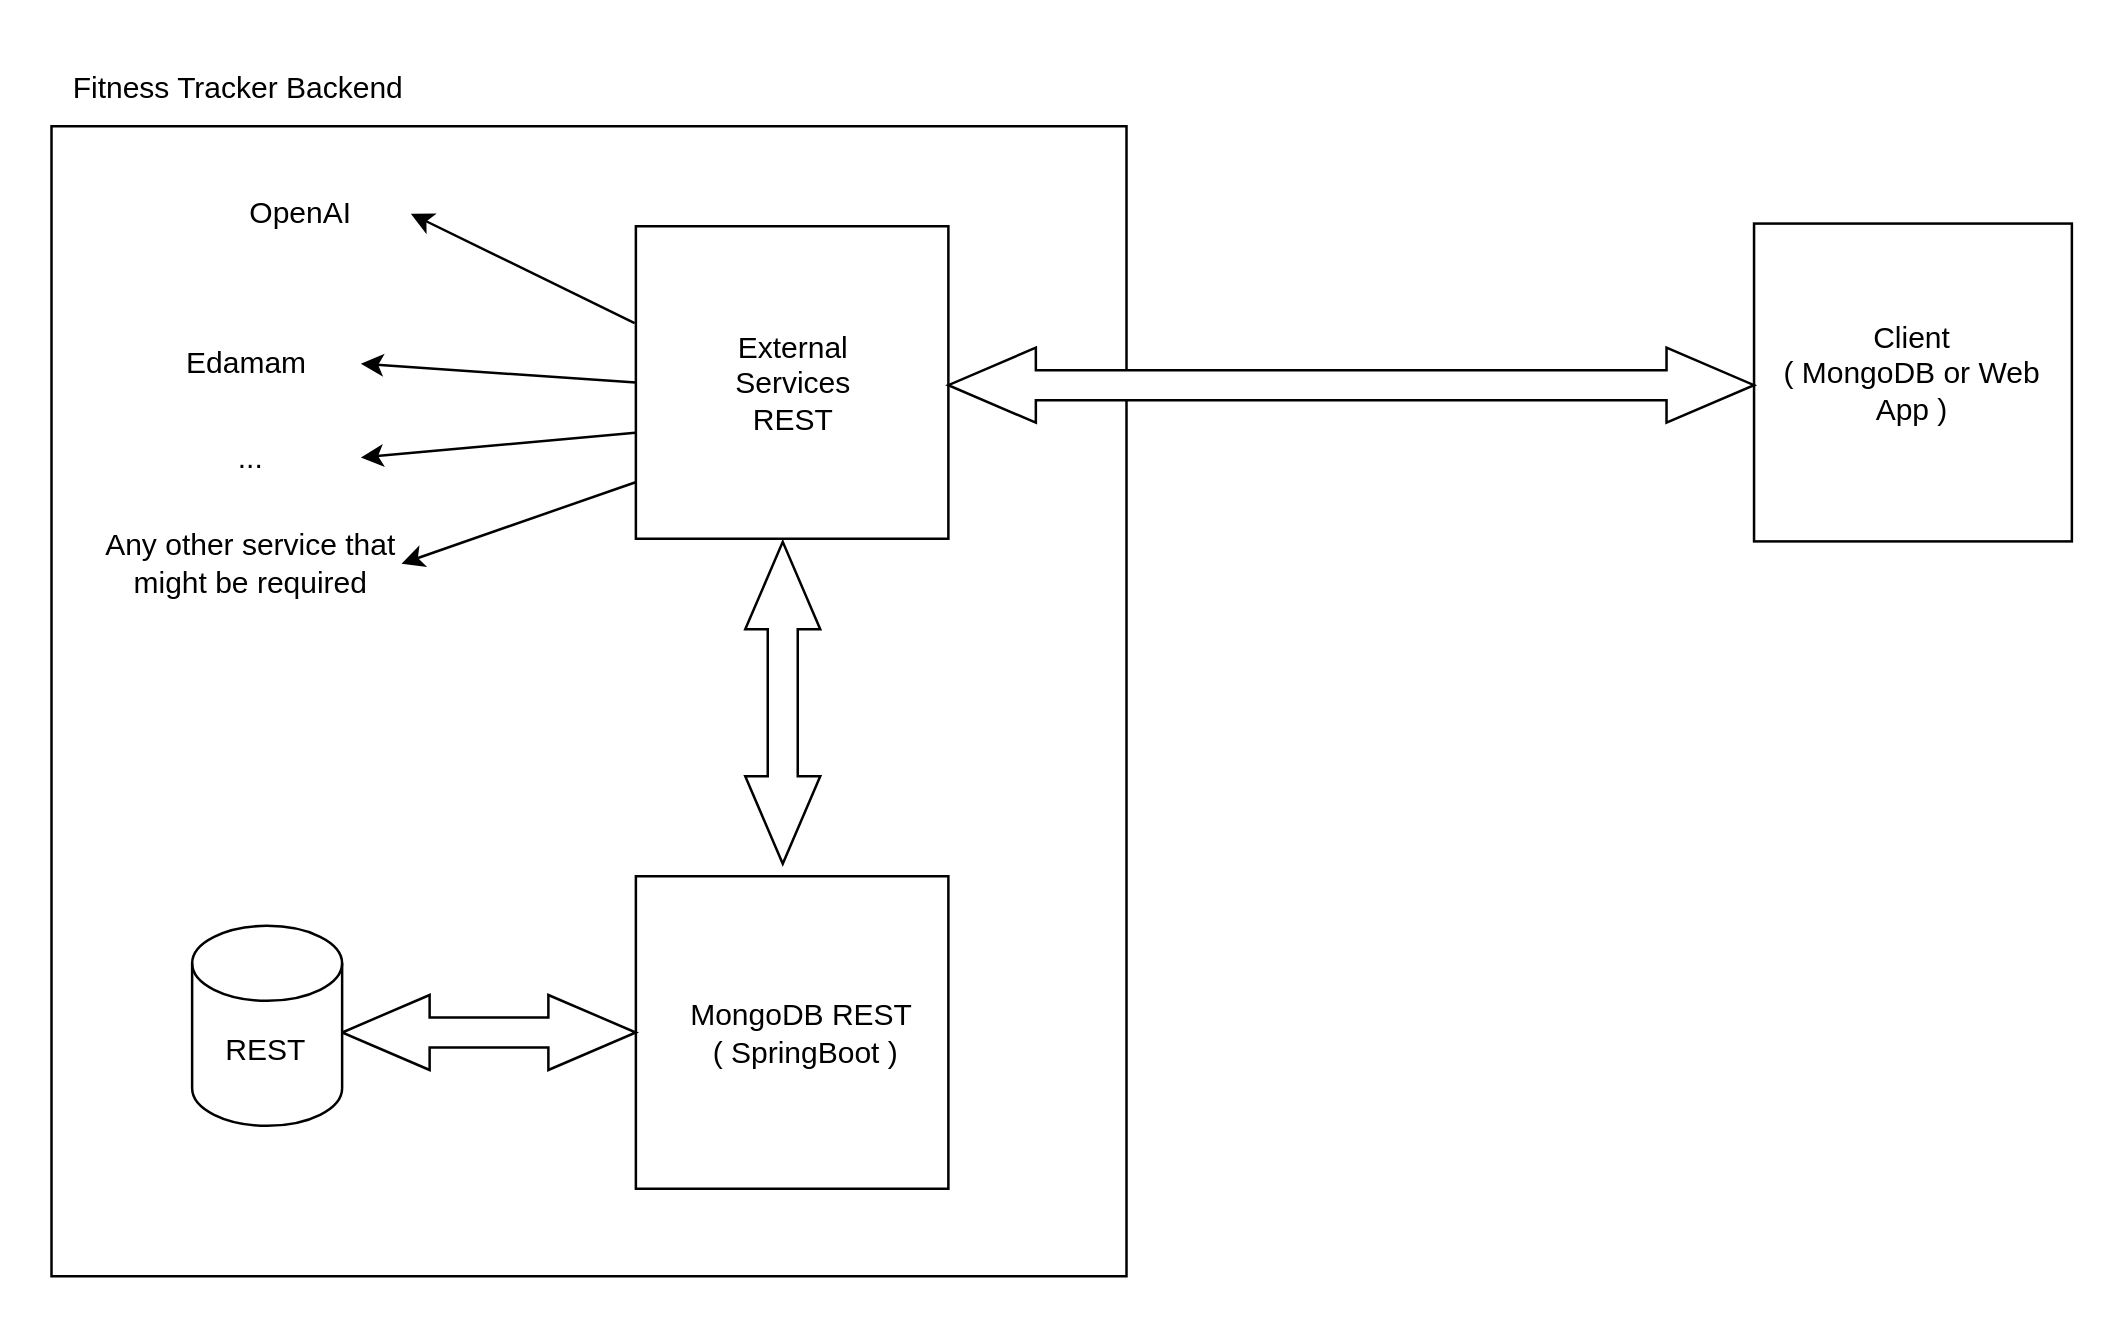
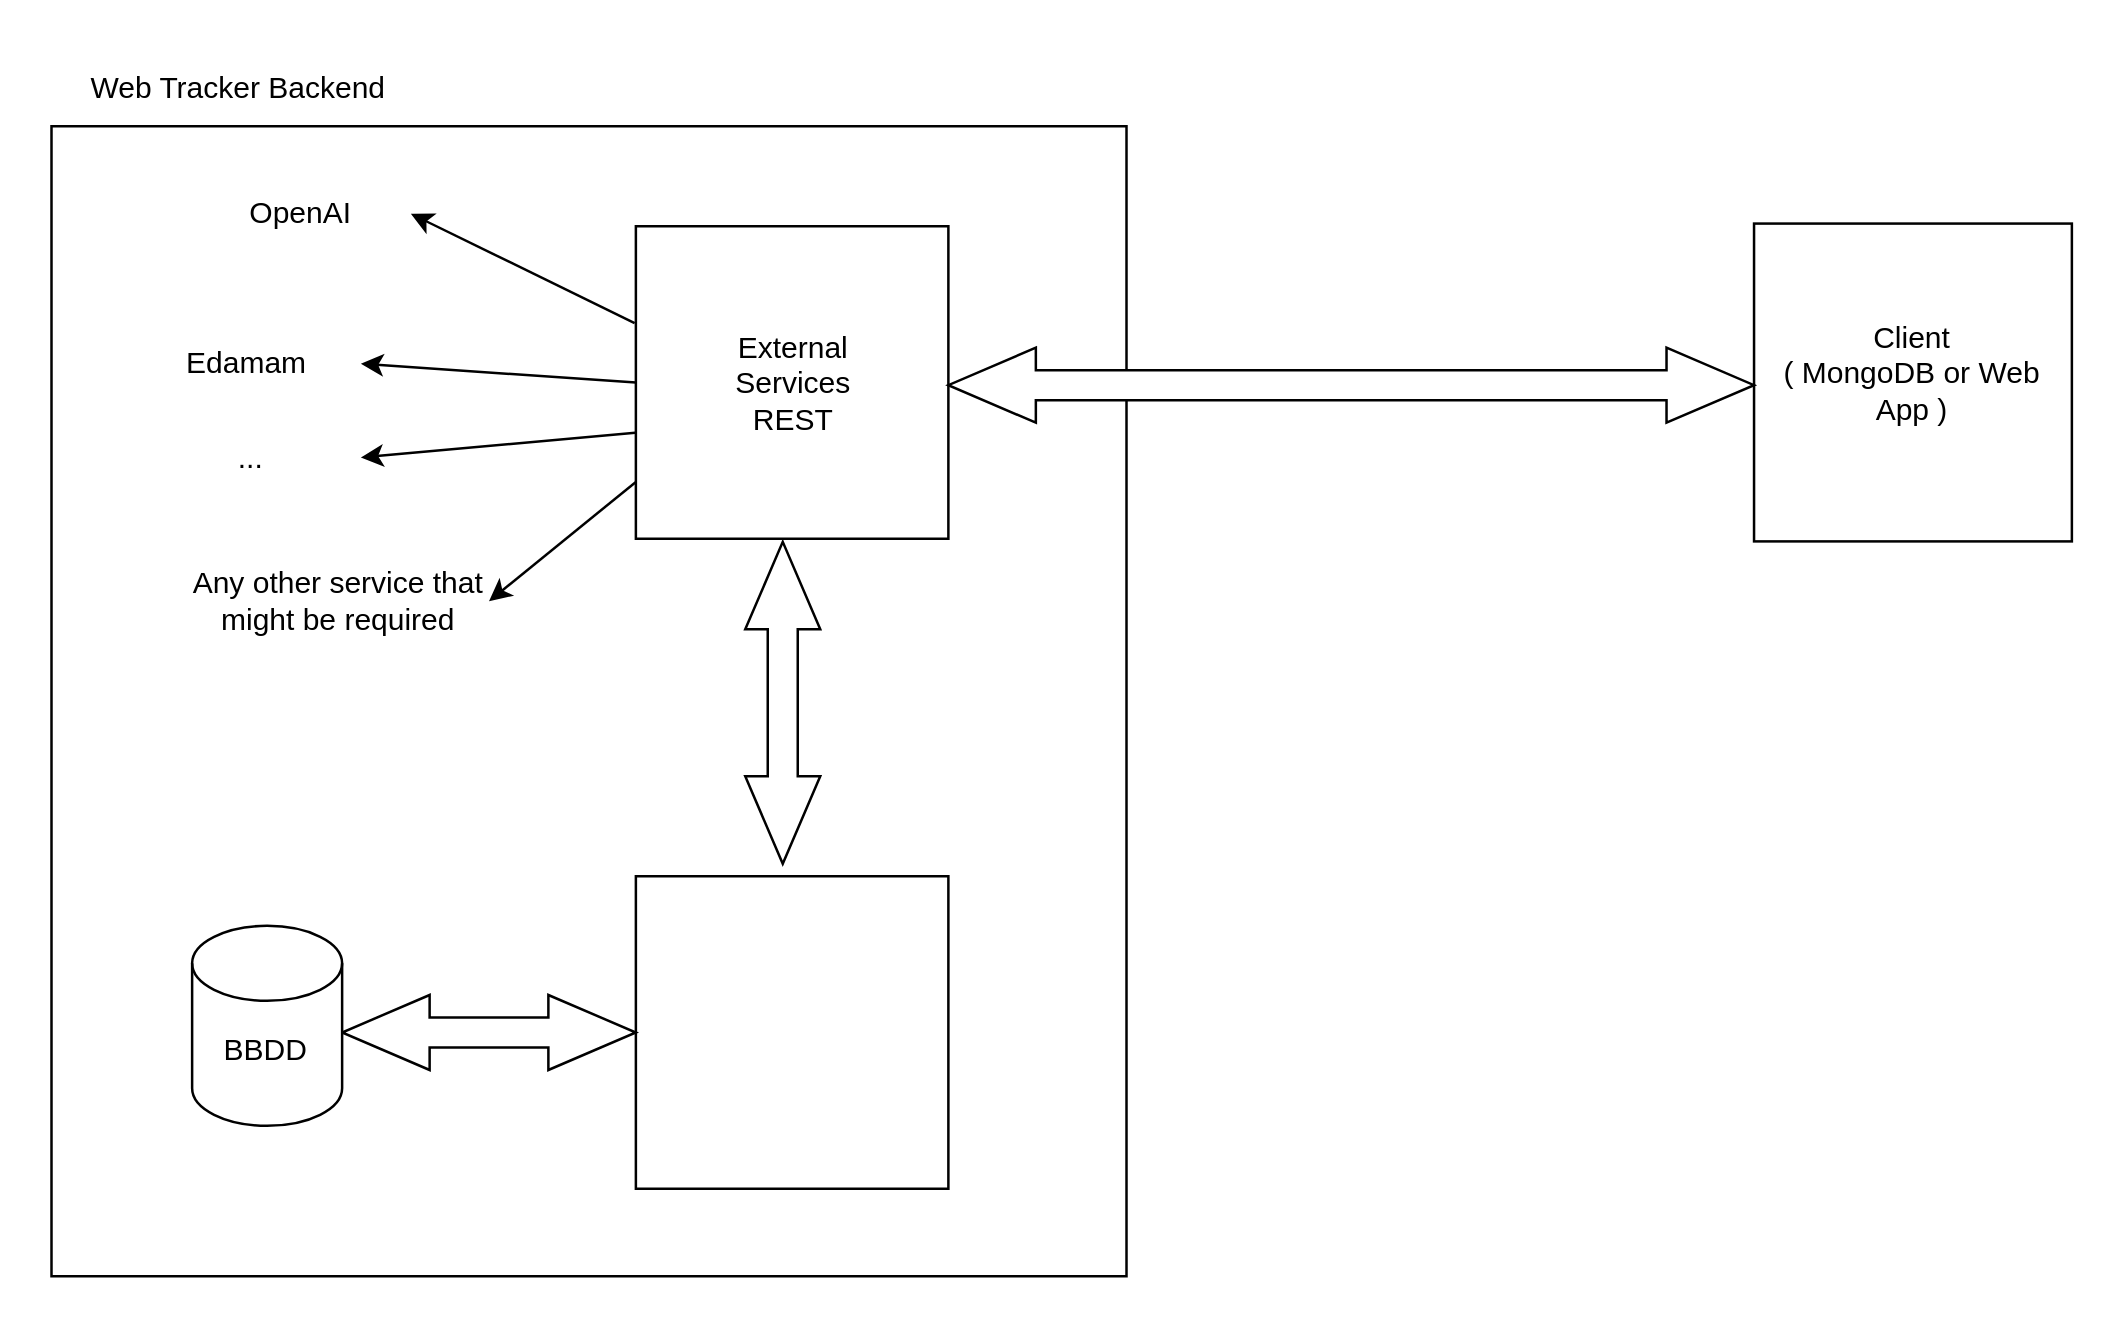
node "Fitness Tracker Backend": label "Fitness Tracker Backend" -> "Web Tracker Backend"
node "Any other service that might be required": moved (251, 564) -> (339, 601)
node "MongoDB REST ( SpringBoot )": removed
node "REST": label "REST" -> "BBDD"
